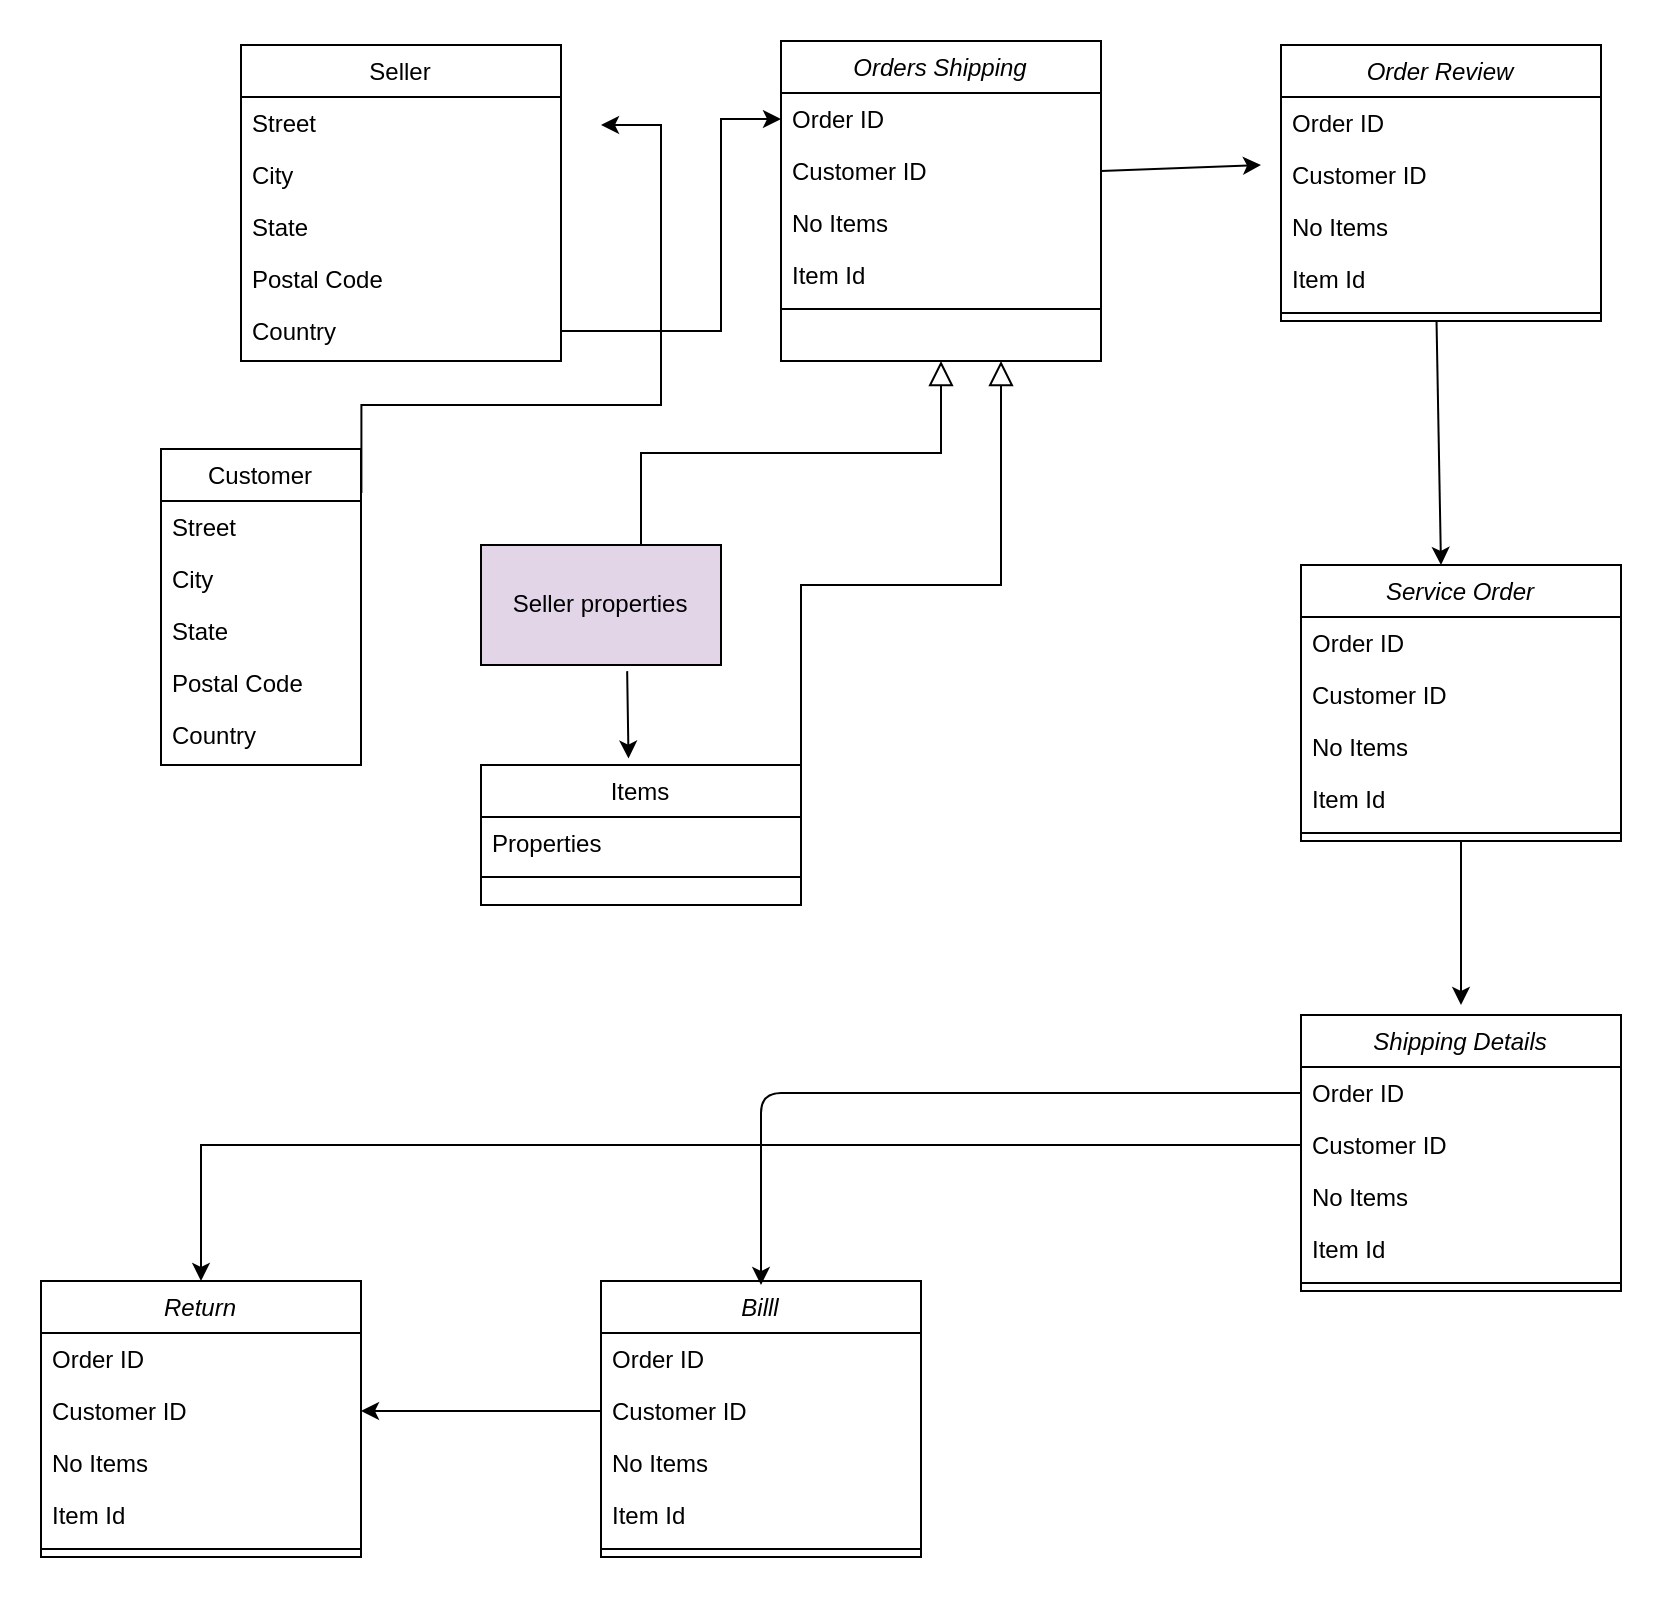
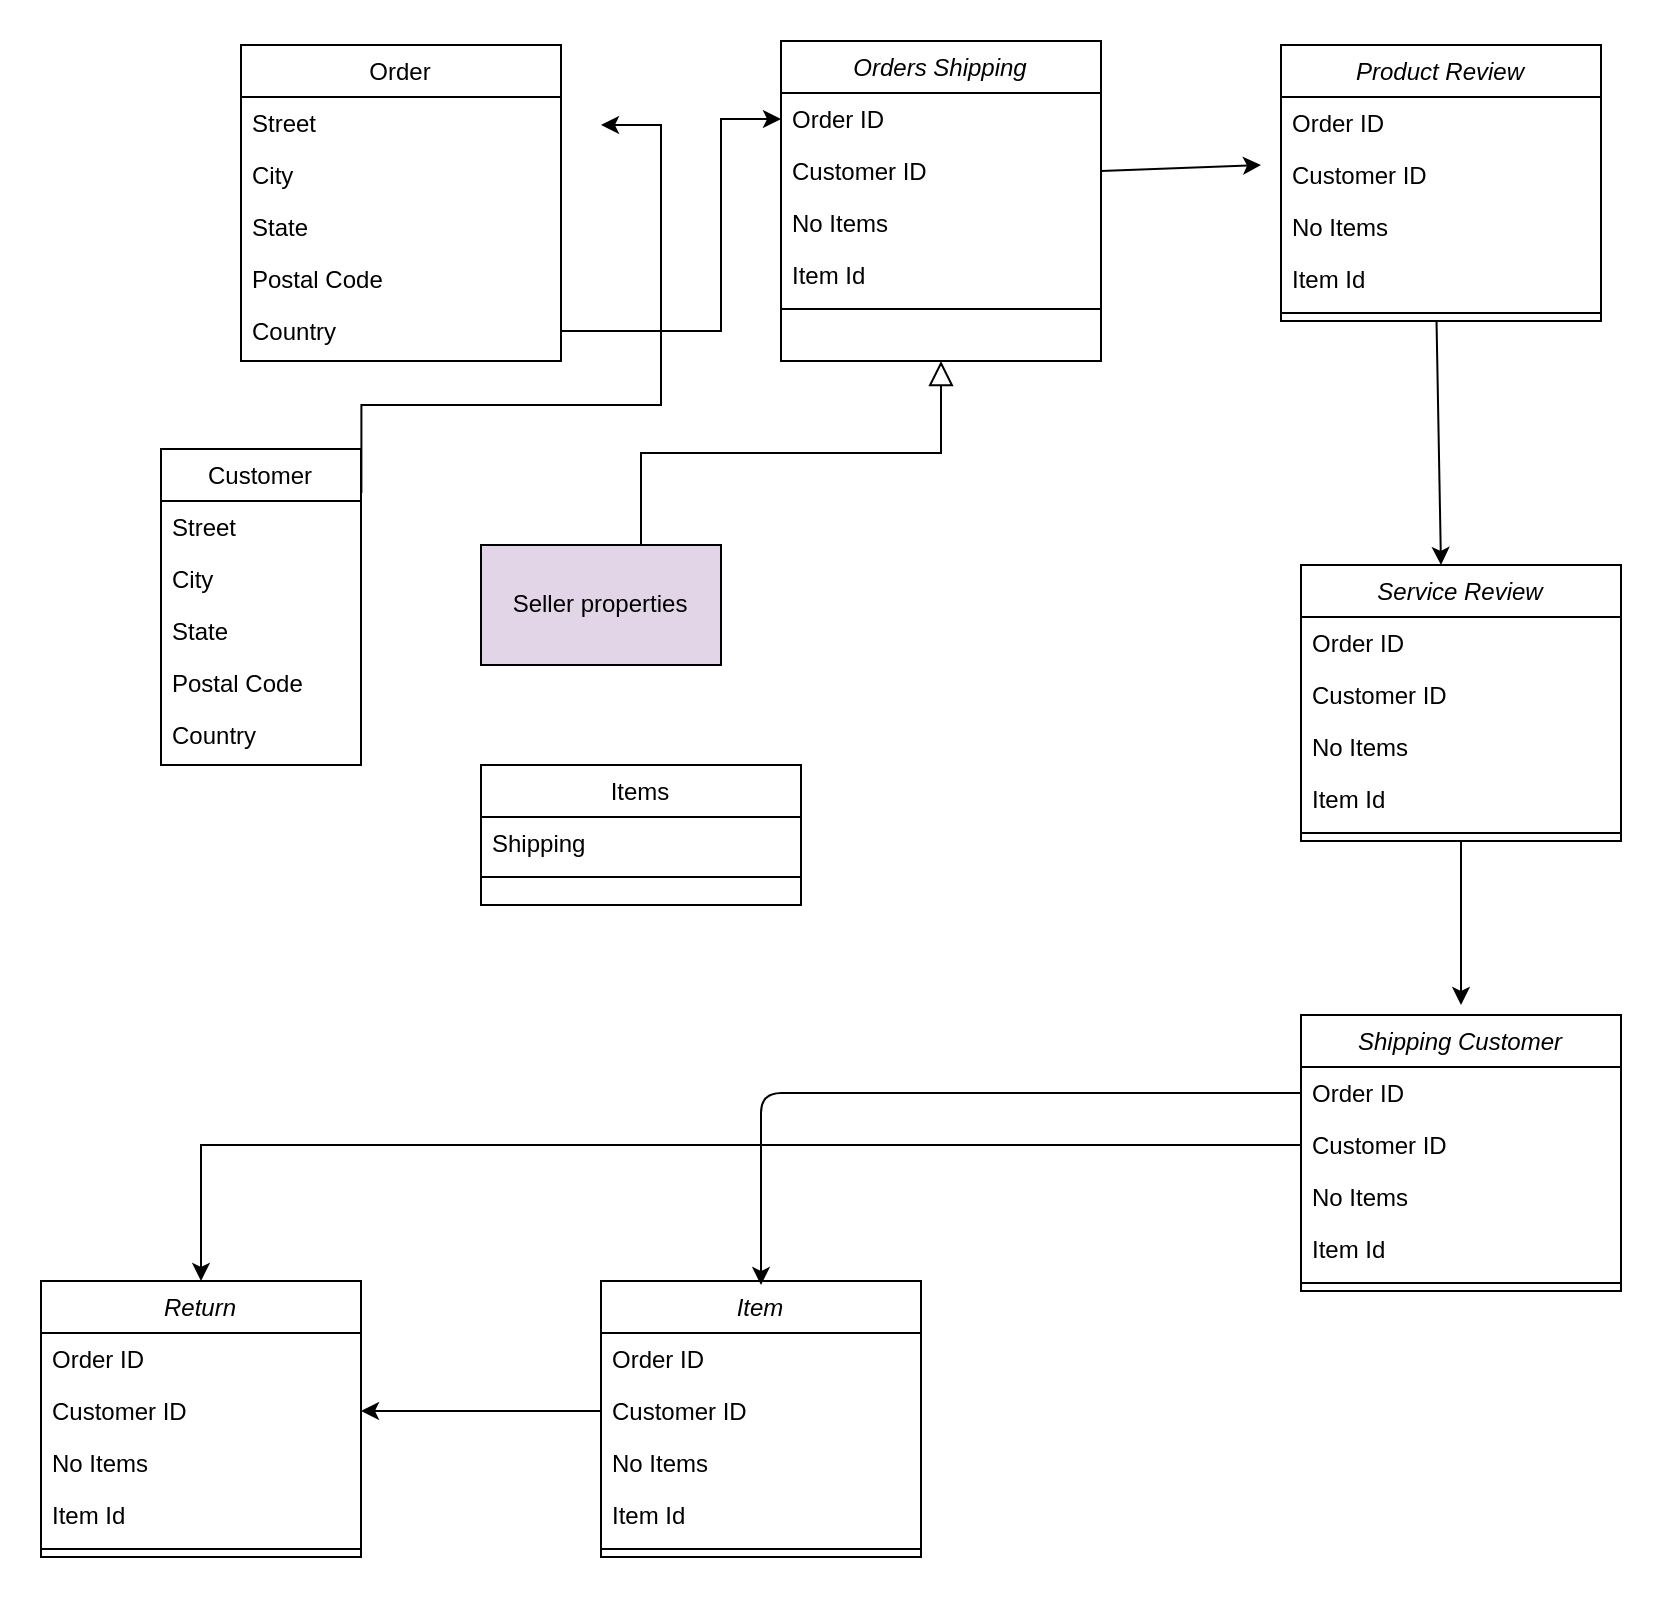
node "Seller": label "Seller" -> "Order"
node "Order Review": label "Order Review" -> "Product Review"
edge "Items" -> "Orders Shipping": removed
node "Service Order": label "Service Order" -> "Service Review"
edge "Seller properties" -> "Items": removed
node "Properties": label "Properties" -> "Shipping"
node "Shipping Details": label "Shipping Details" -> "Shipping Customer"
node "Billl": label "Billl" -> "Item"
